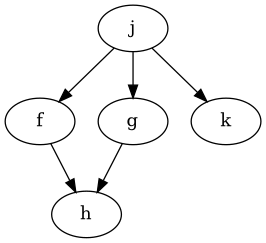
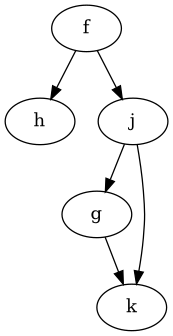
edge "j" -> "f": reversed
edge "g" -> "h": now "g" -> "k"
